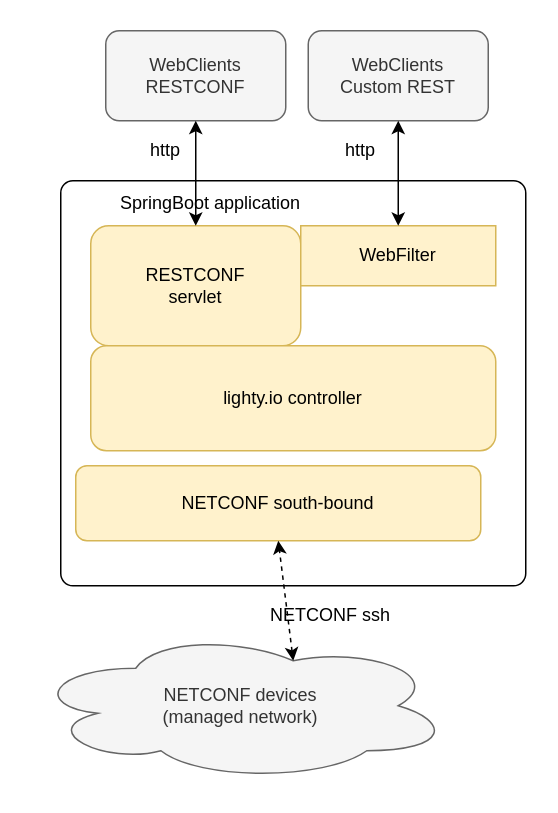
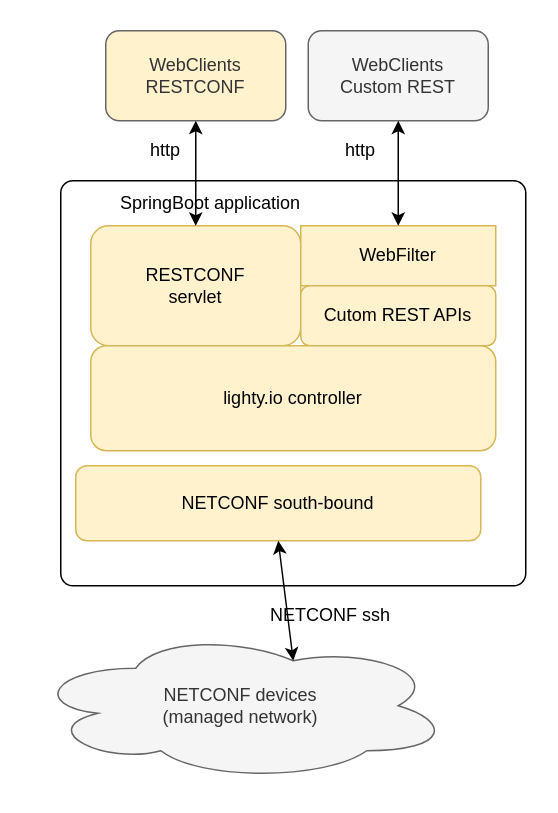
node "WebClients RESTCONF": fillcolor #f5f5f5 -> #fff2cc
node "Cutom REST APIs": added
edge "NETCONF south-bound" -- "NETCONF devices (managed network)": style dashed -> solid
